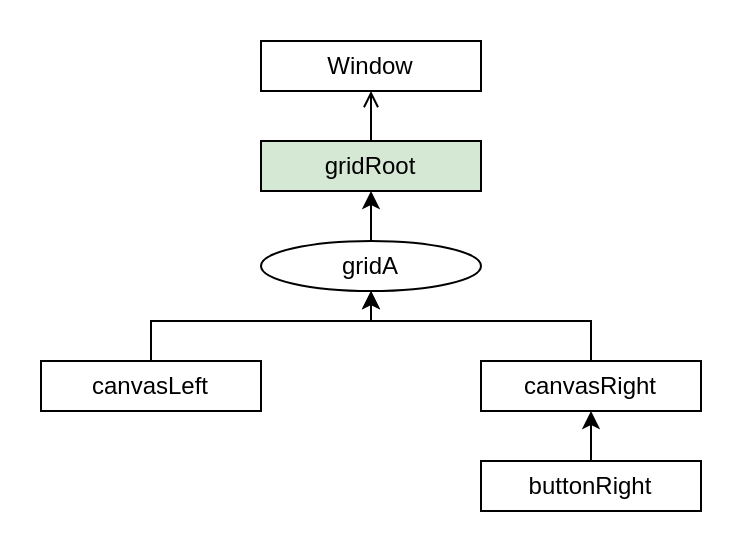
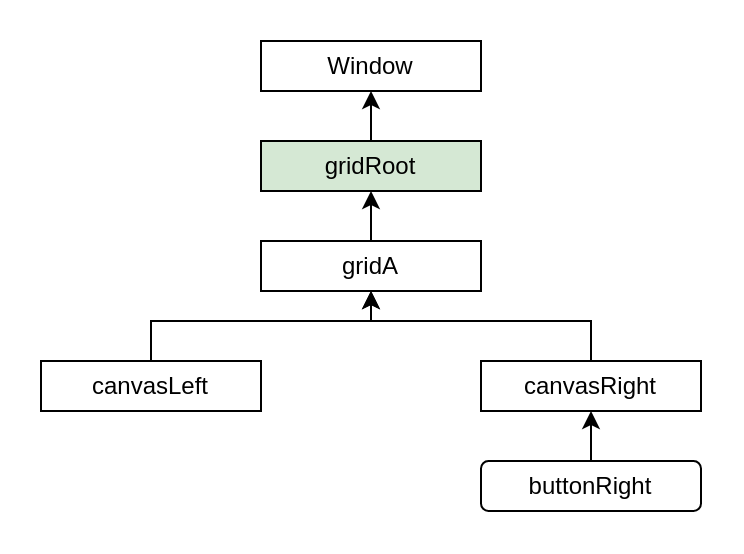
edge "gridRoot" -> "Window": arrowhead open -> classic
node "gridA": shape ellipse -> rectangle
node "buttonRight": shape rectangle -> rounded rectangle
